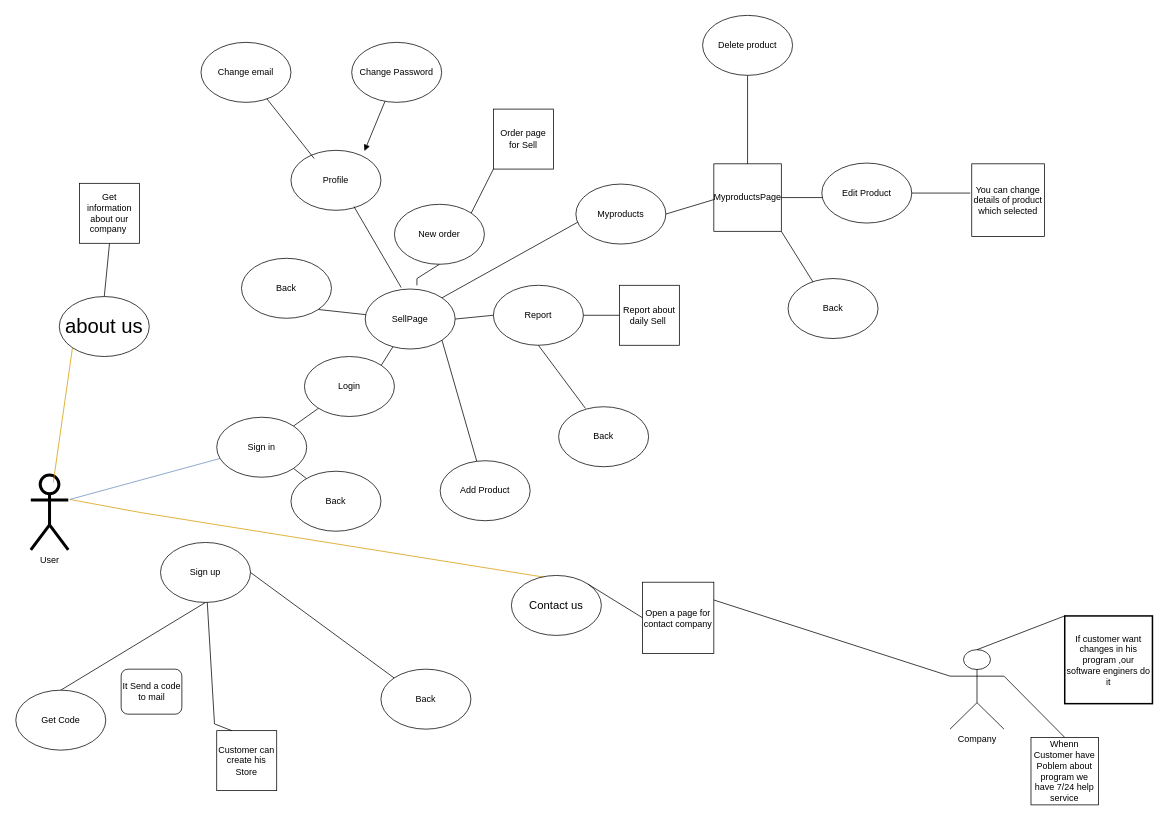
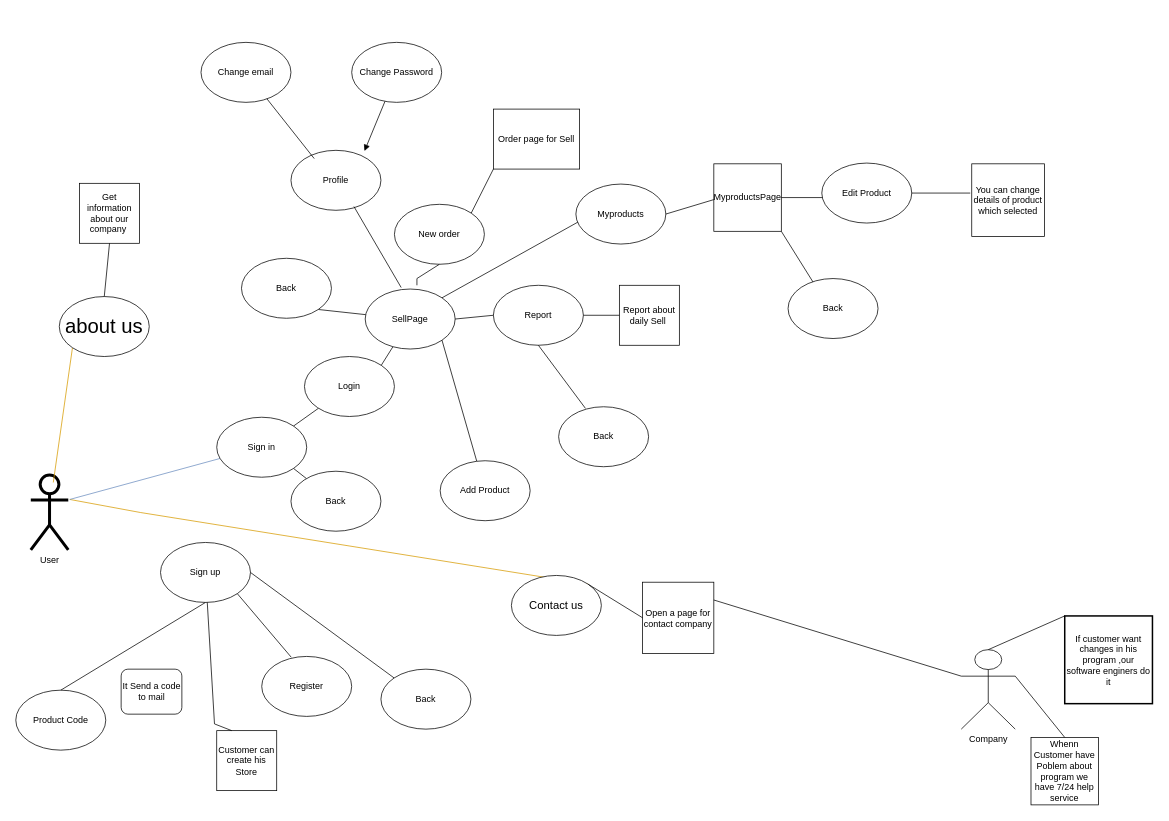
node "Delete product": removed
edge "Delete product" -- "MyproductsPage": removed
node "Order page for Sell": size 60x60 -> 86x60
edge "Sign up" -- "Register": added
node "Register": added
node "Company": moved (977, 690) -> (988, 690)
node "Get Code": label "Get Code" -> "Product Code"
